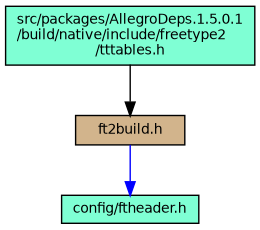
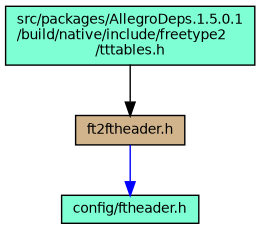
node "ft2build.h": label "ft2build.h" -> "ft2ftheader.h"
